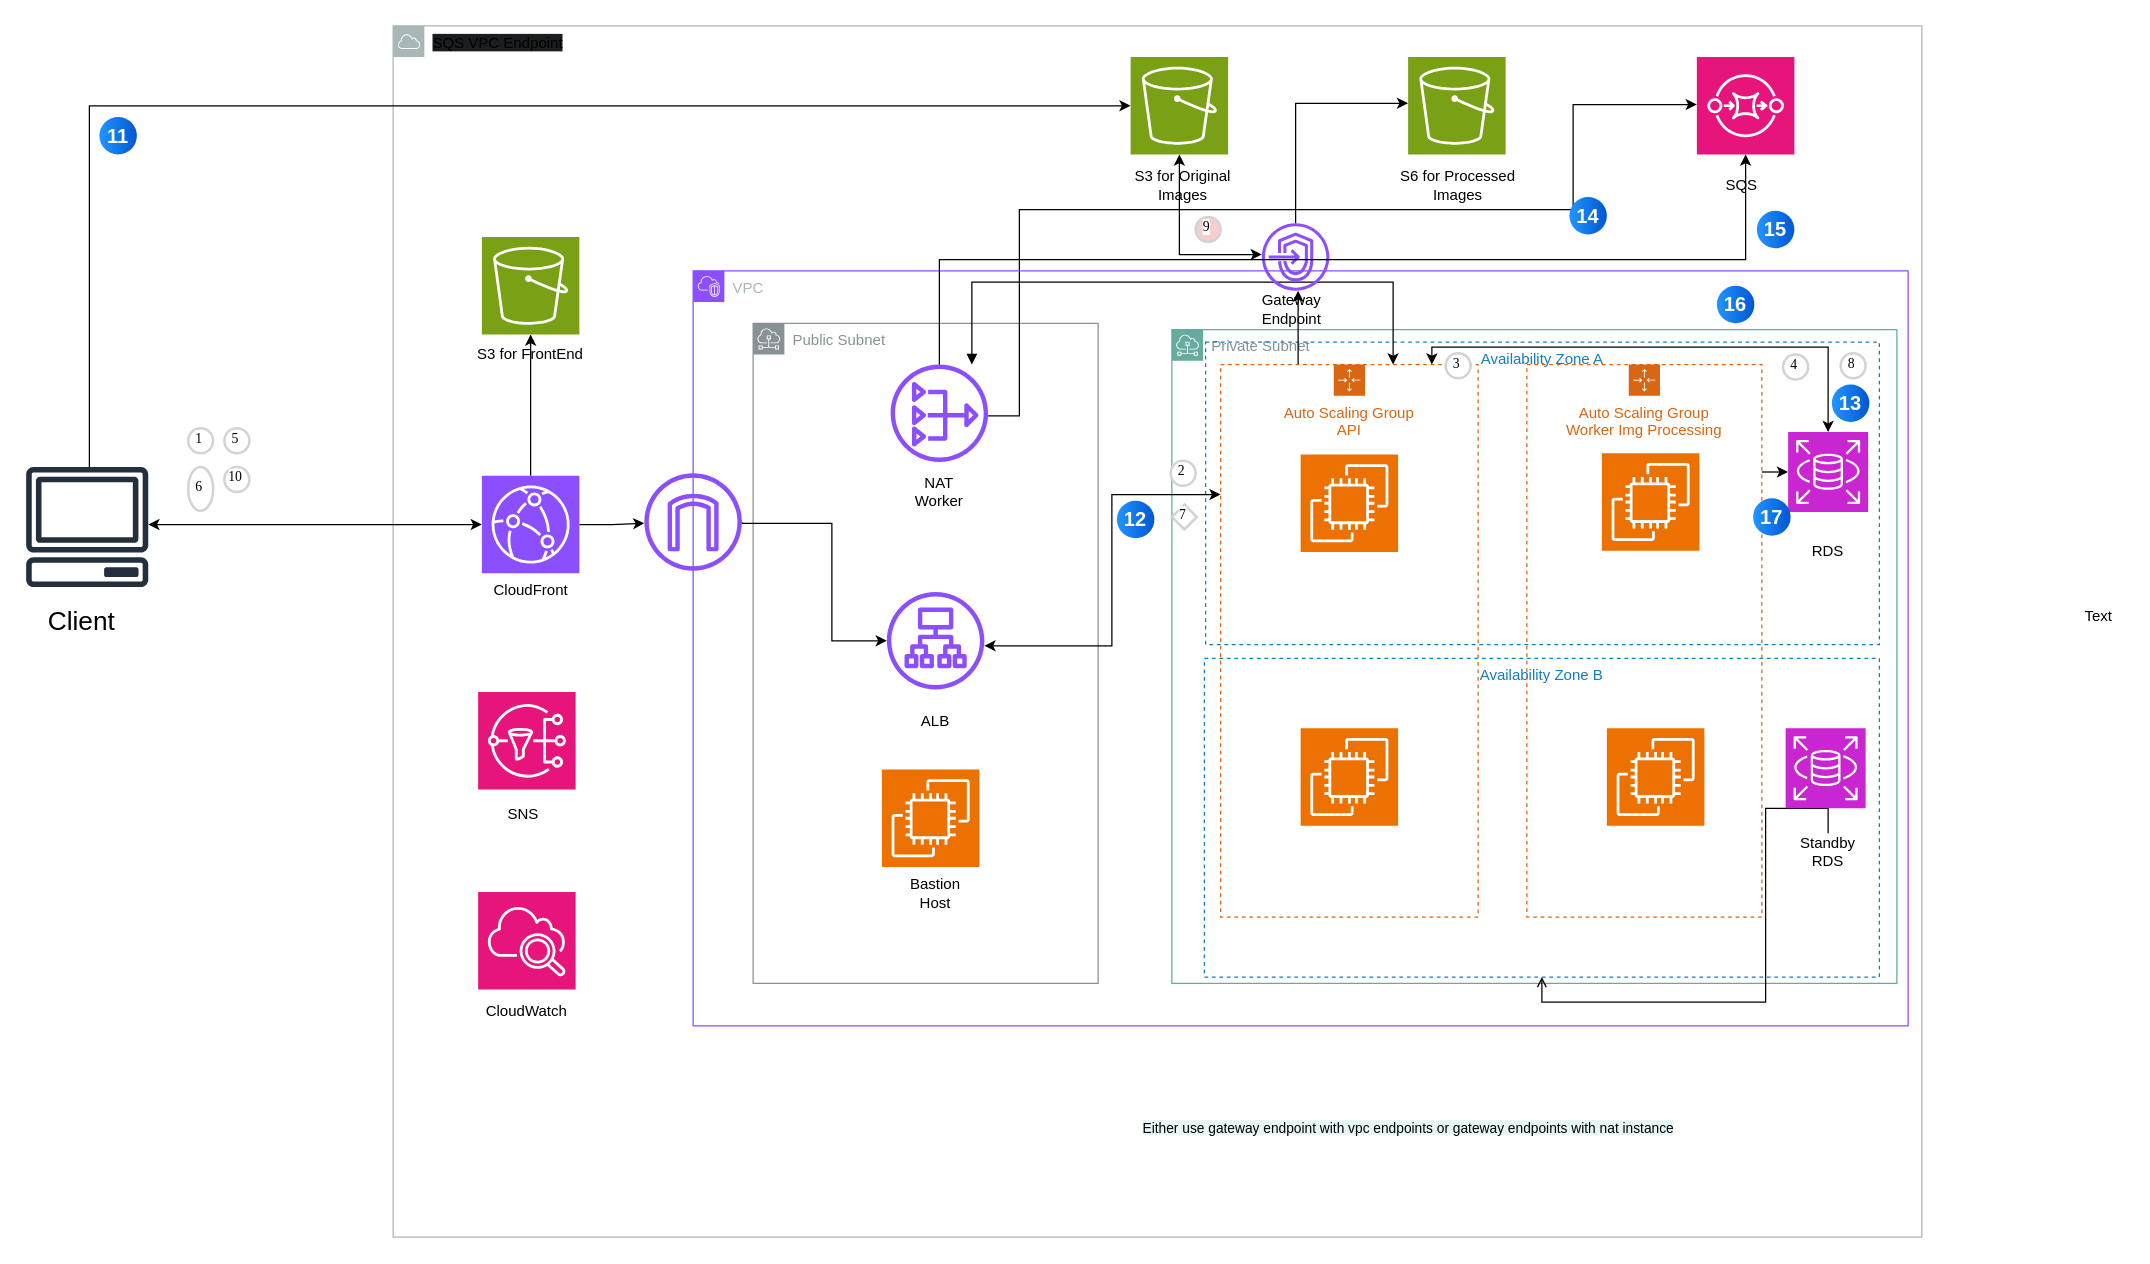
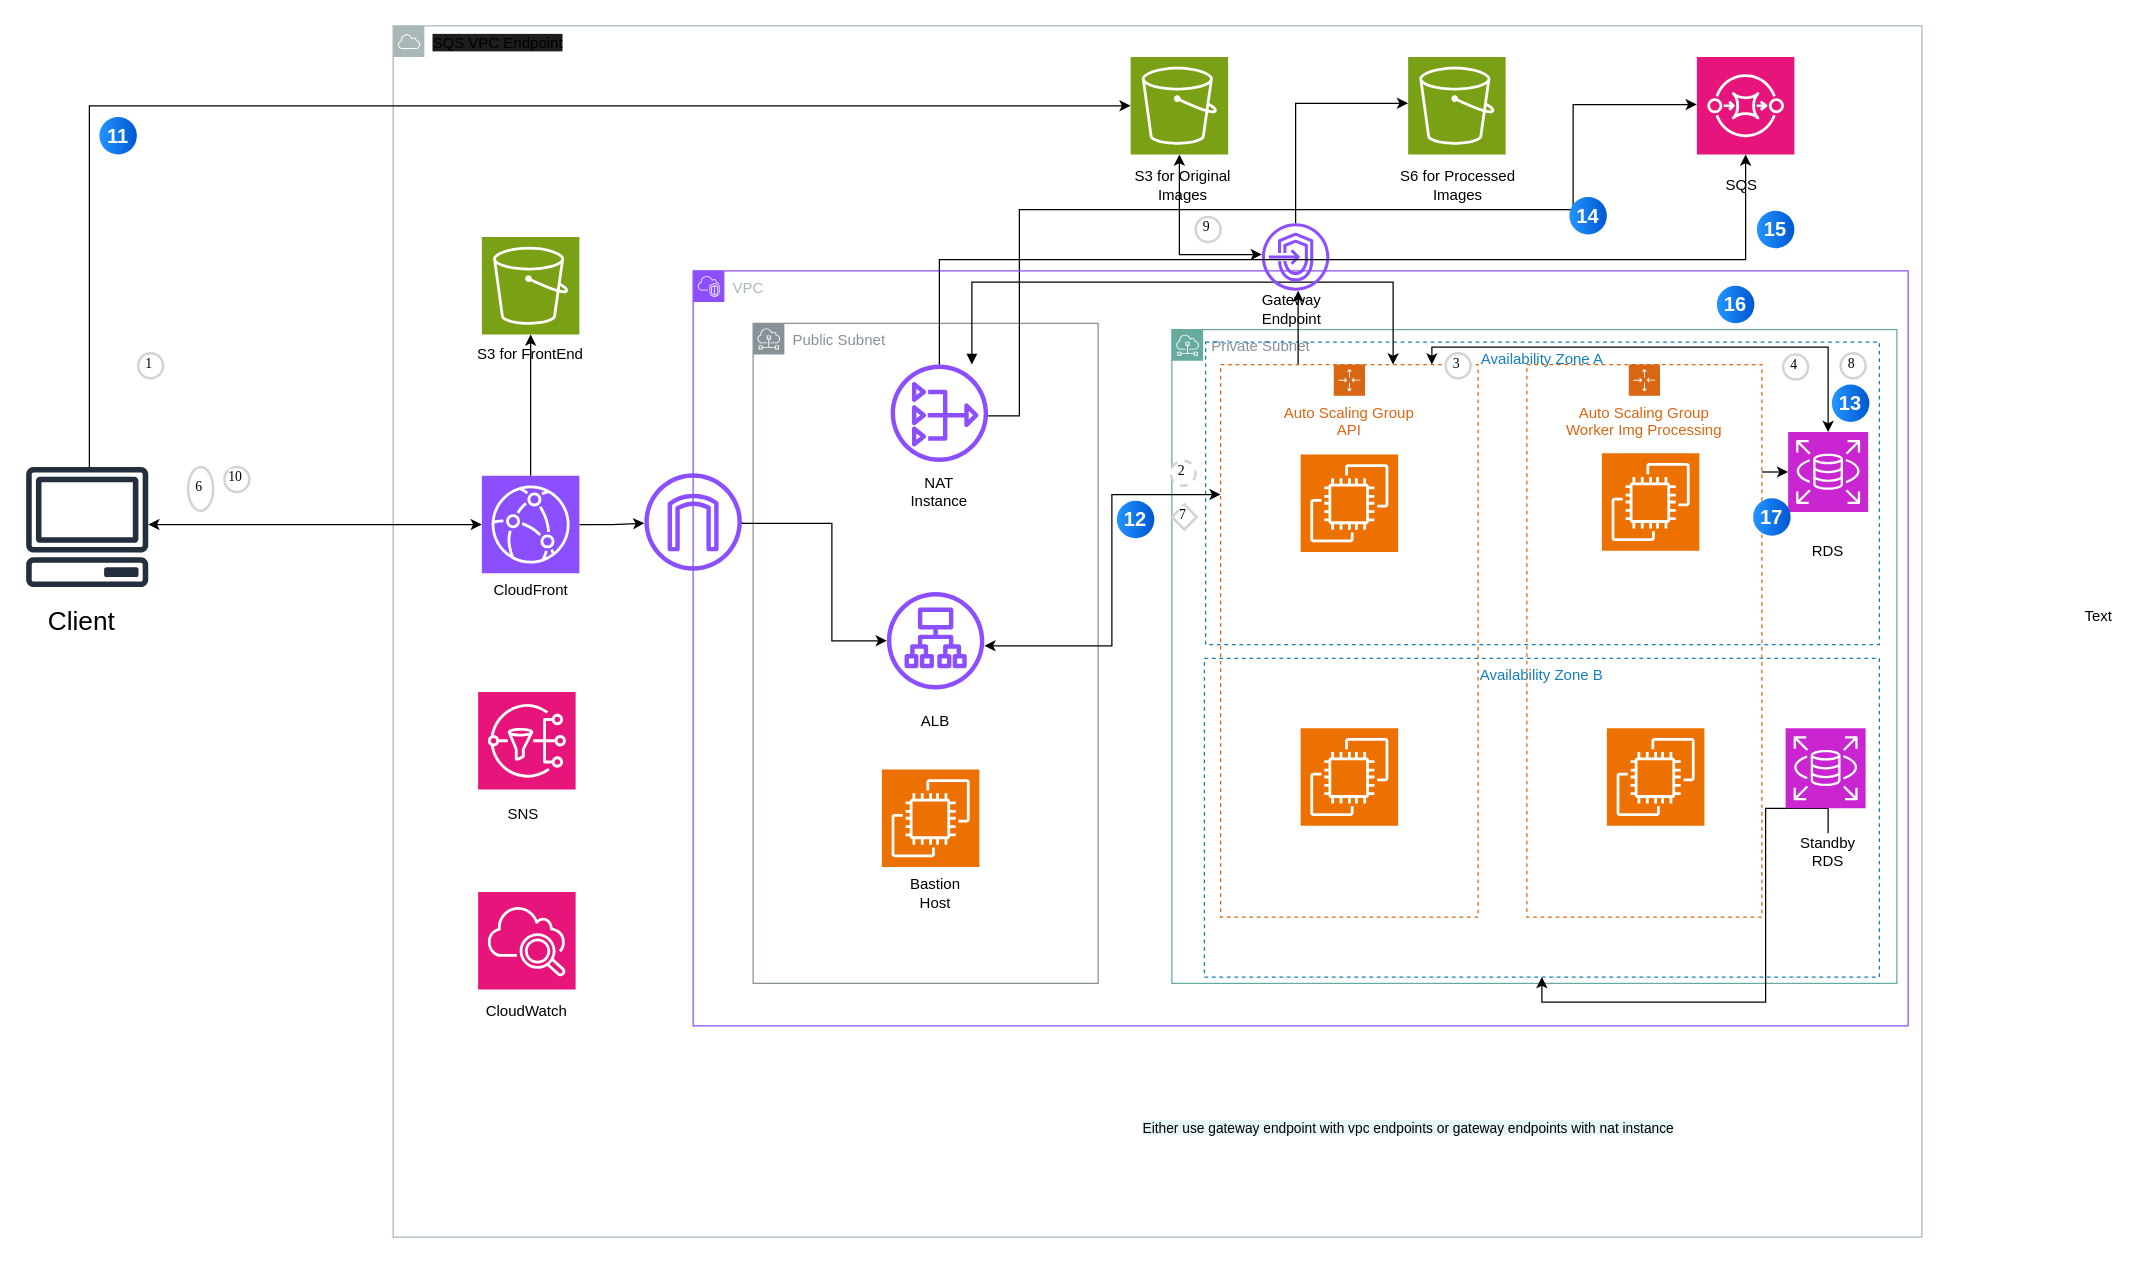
node "9": fillcolor #f8cecc -> #ffffff
node "1": moved (201, 441) -> (151, 366)
node "5": removed
node "2": style solid -> dashed
node "NAT Worker": label "NAT Worker" -> "NAT Instance"
edge "Standby RDS" -> "Availability Zone B": arrowhead open -> classic
